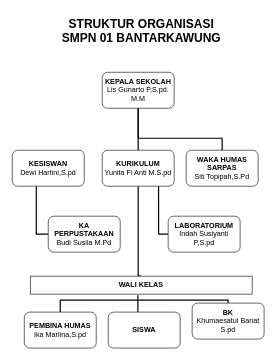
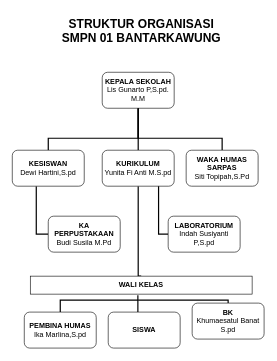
edge "KEPALA SEKOLAH Lis Gunarto P,S.pd. M.M" -- "KESISWAN Dewi Hartini,S.pd": added
